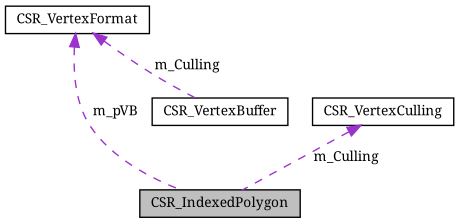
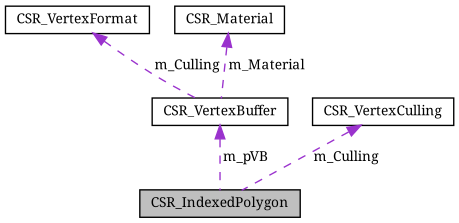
node "CSR_Material": added
edge "CSR_IndexedPolygon" -> "CSR_VertexFormat": now "CSR_IndexedPolygon" -> "CSR_VertexBuffer"
